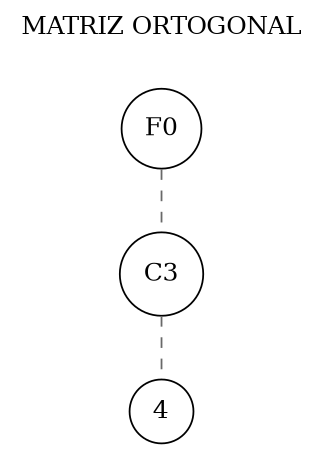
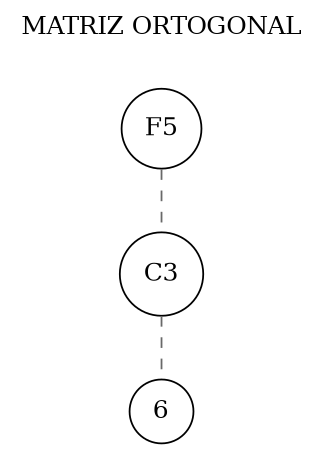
node "F0": label "F0" -> "F5"
node "4": label "4" -> "6"
